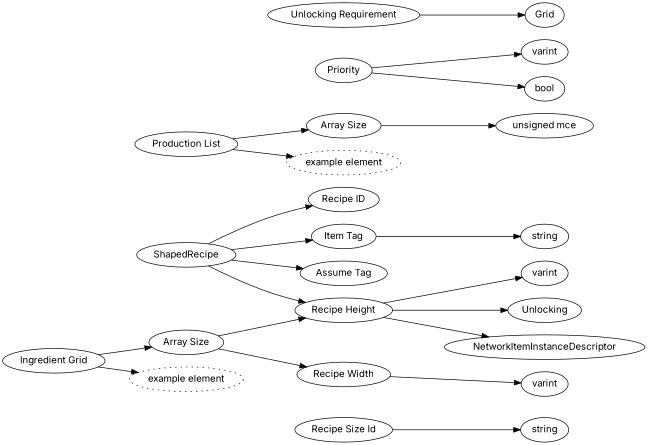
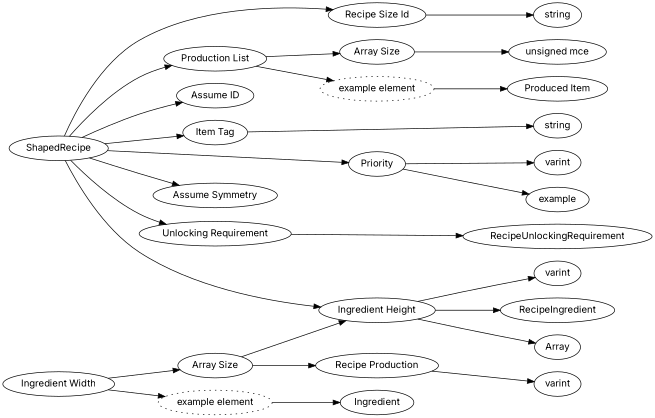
node "Grid": label "Grid" -> "RecipeUnlockingRequirement"
edge "ShapedRecipe" -> "Recipe Size Id": added
node "bool": label "bool" -> "example"
node "Produced Item": added
edge "ShapedRecipe" -> "Production List": added
edge "ShapedRecipe" -> "Priority": added
edge "ShapedRecipe" -> "Unlocking Requirement": added
node "Recipe ID": label "Recipe ID" -> "Assume ID"
node "Assume Tag": label "Assume Tag" -> "Assume Symmetry"
node "Recipe Height": label "Recipe Height" -> "Ingredient Height"
node "Unlocking": label "Unlocking" -> "RecipeIngredient"
node "NetworkItemInstanceDescriptor": label "NetworkItemInstanceDescriptor" -> "Array"
node "Ingredient Grid": label "Ingredient Grid" -> "Ingredient Width"
node "Recipe Width": label "Recipe Width" -> "Recipe Production"
node "Ingredient": added
